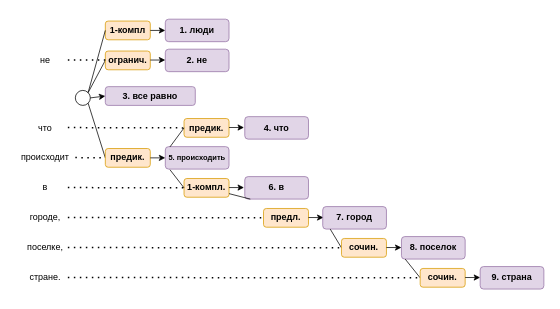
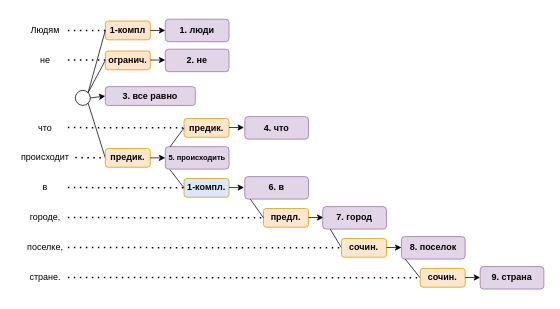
node "Людям": added
edge "Людям" -- "1-компл": added
node "1-компл.": fillcolor #ffe6cc -> #dae8fc
edge "1-компл." -- "6. в": now "предл." -- "6. в"
